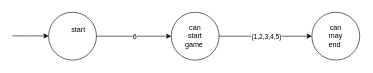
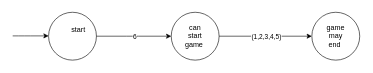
node "can may end": label "can may end" -> "game may end"
